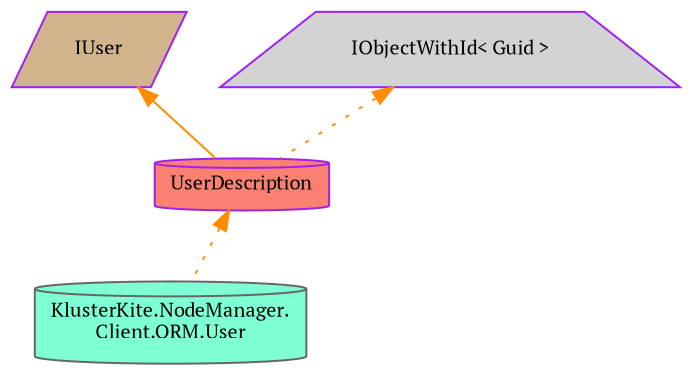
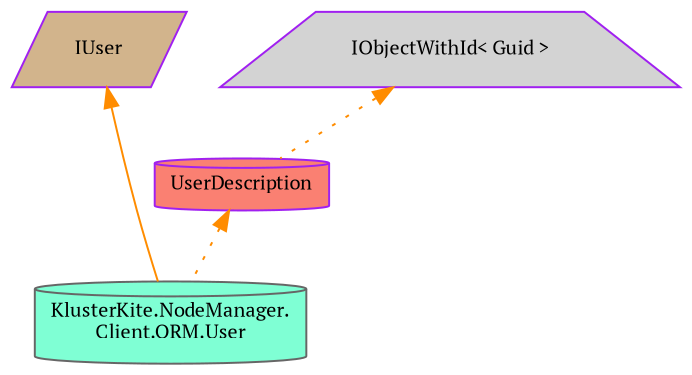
edge "UserDescription" -> "IUser": now "KlusterKite.NodeManager. Client.ORM.User" -> "IUser"
